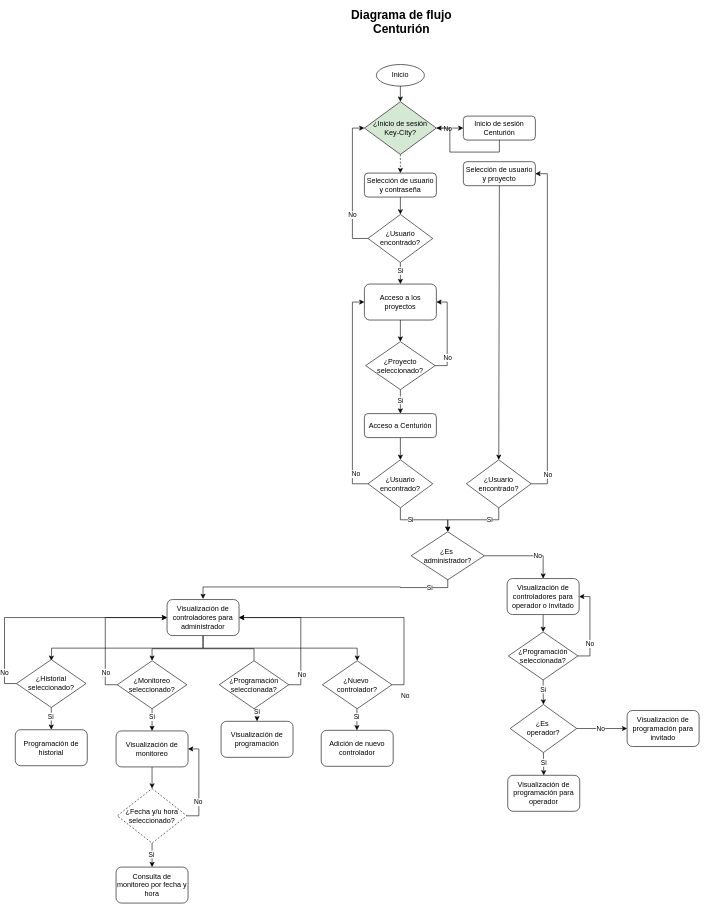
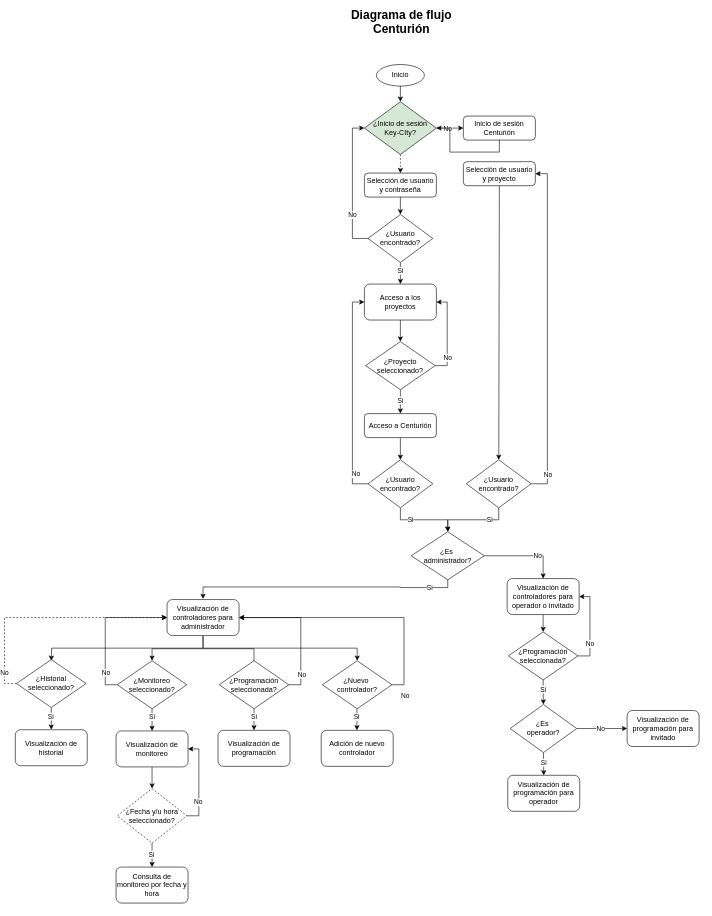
edge "¿Historial seleccionado?" -> "Visualización de controladores para administrador": style solid -> dashed
node "Visualización de programación": moved (257, 740) -> (254, 749)
node "Programación de historial": label "Programación de historial" -> "Visualización de historial"
